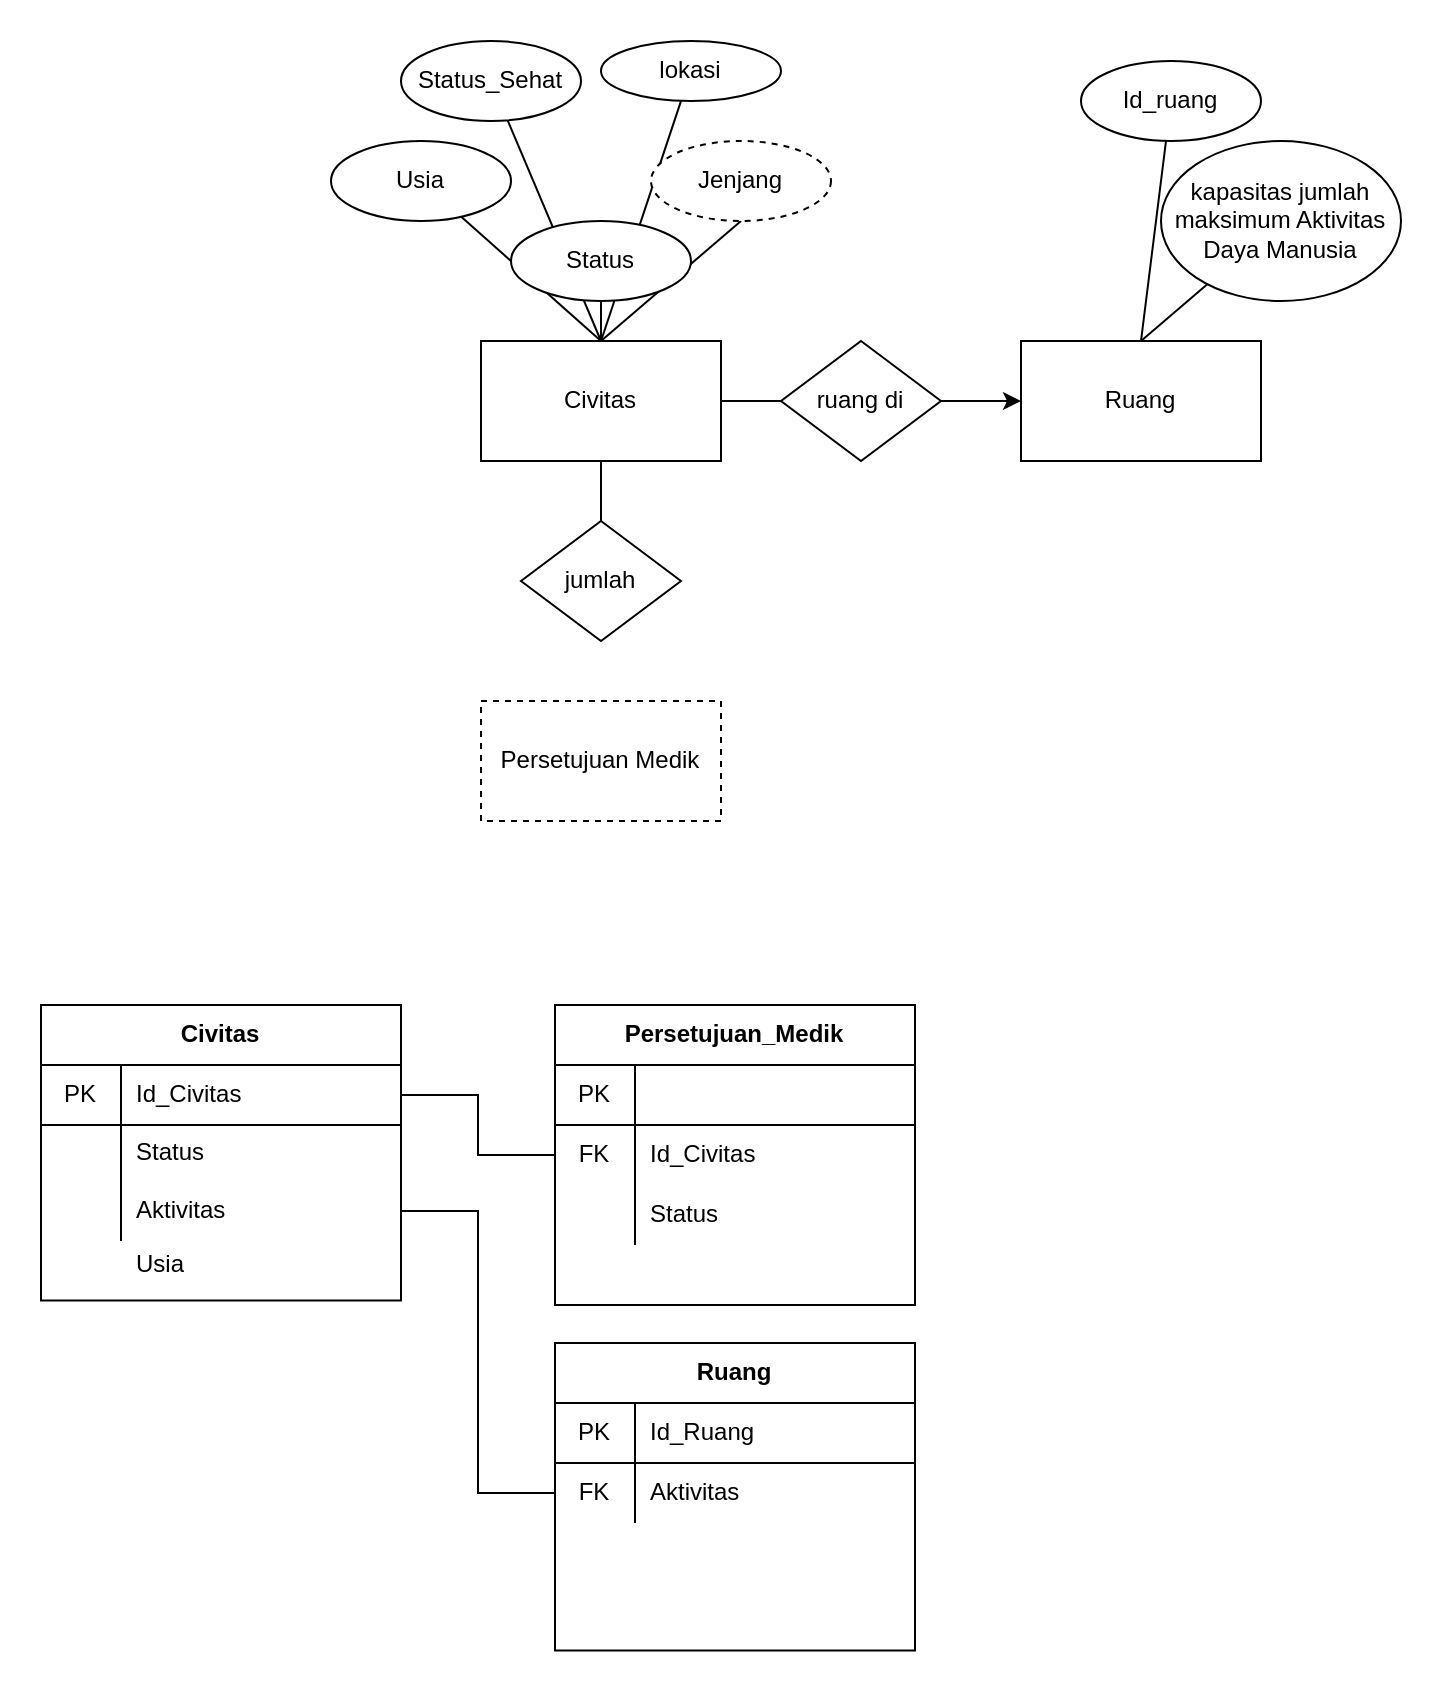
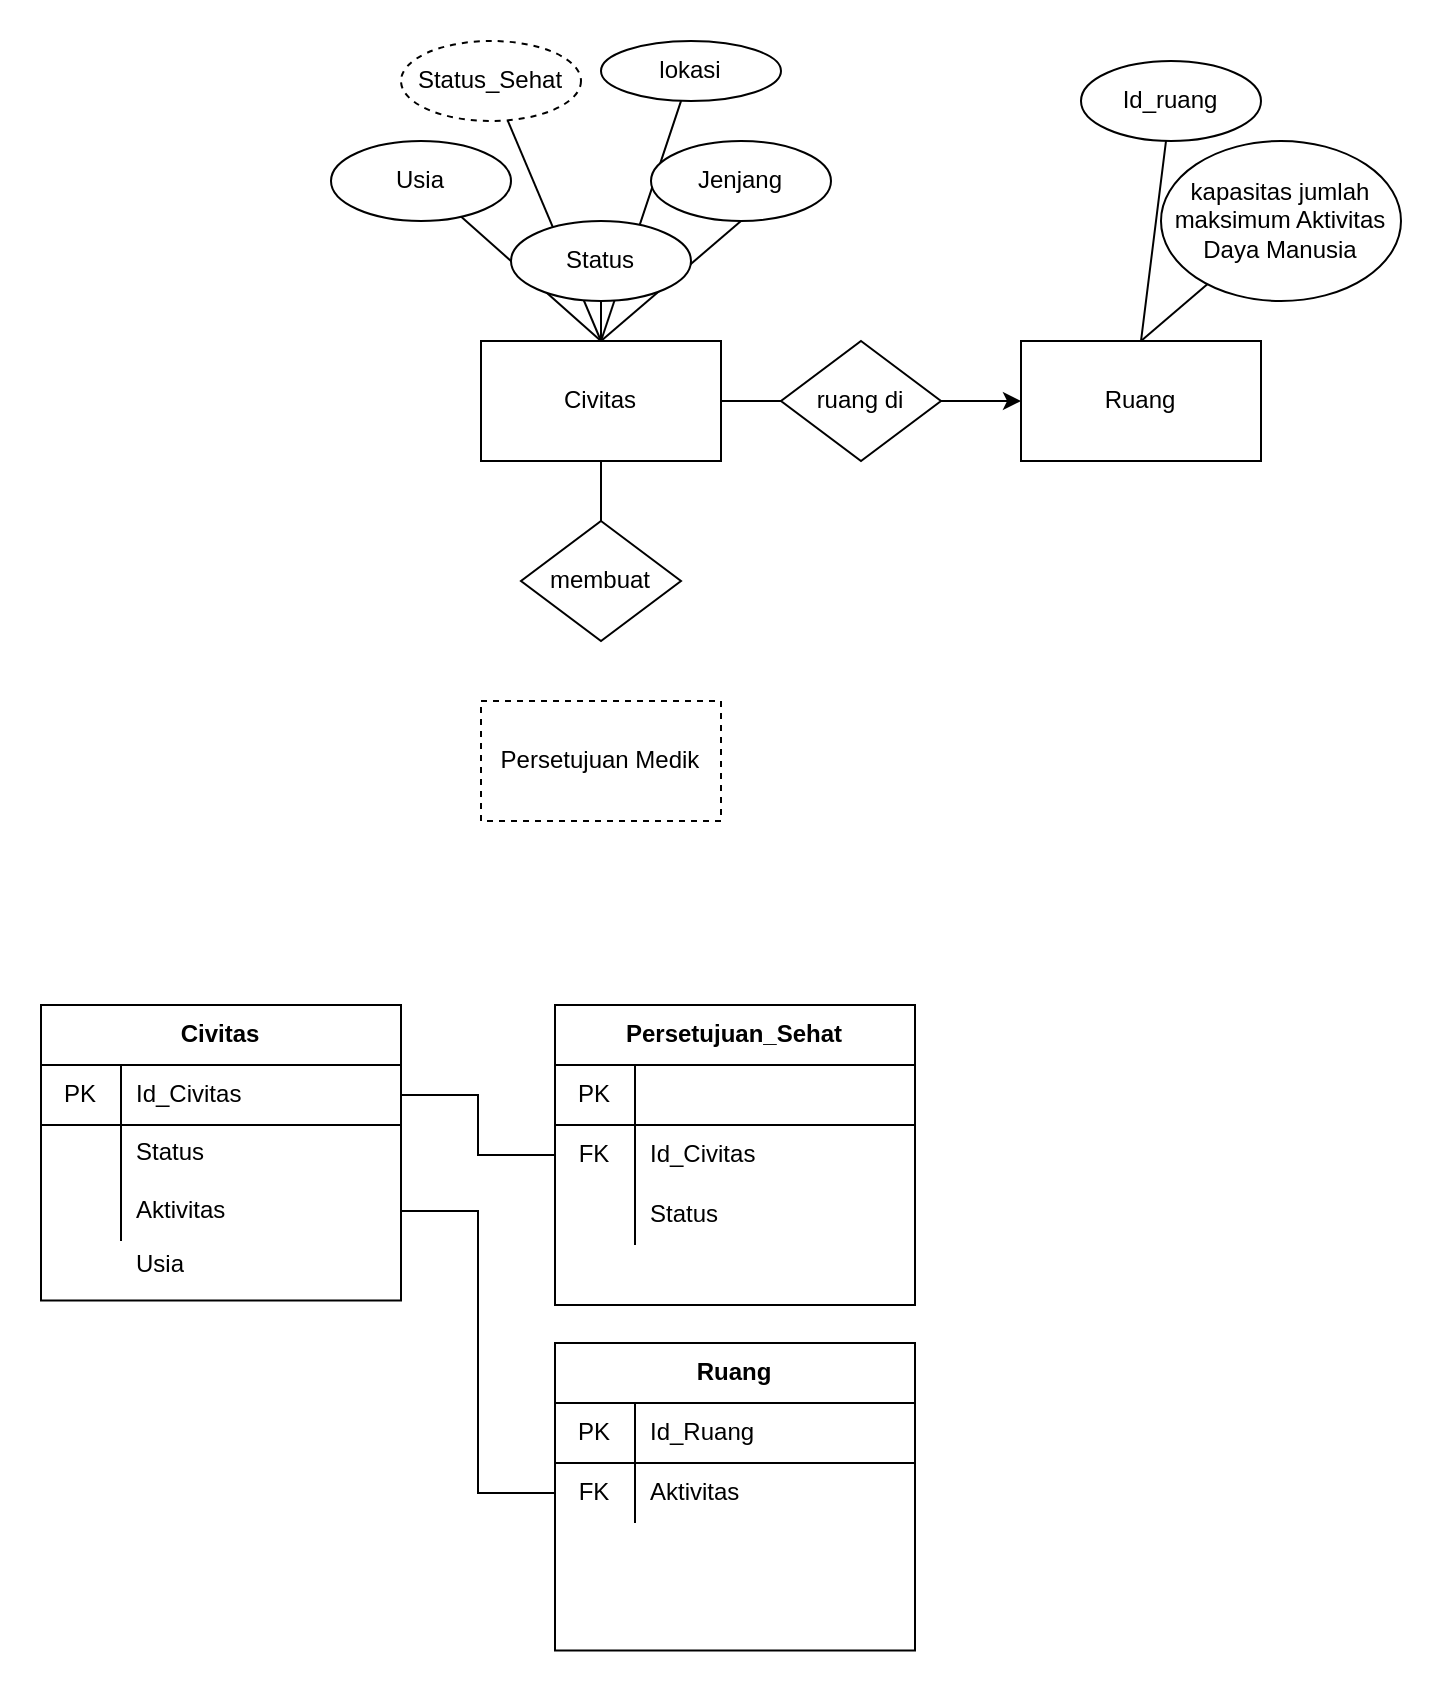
node "Status_Sehat": style solid -> dashed
node "Jenjang": style dashed -> solid
node "jumlah": label "jumlah" -> "membuat"
node "Persetujuan_Medik": label "Persetujuan_Medik" -> "Persetujuan_Sehat"
